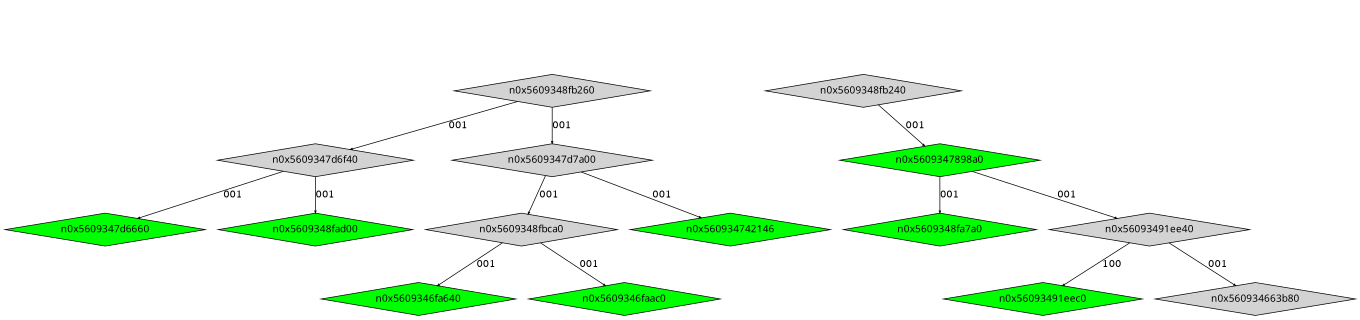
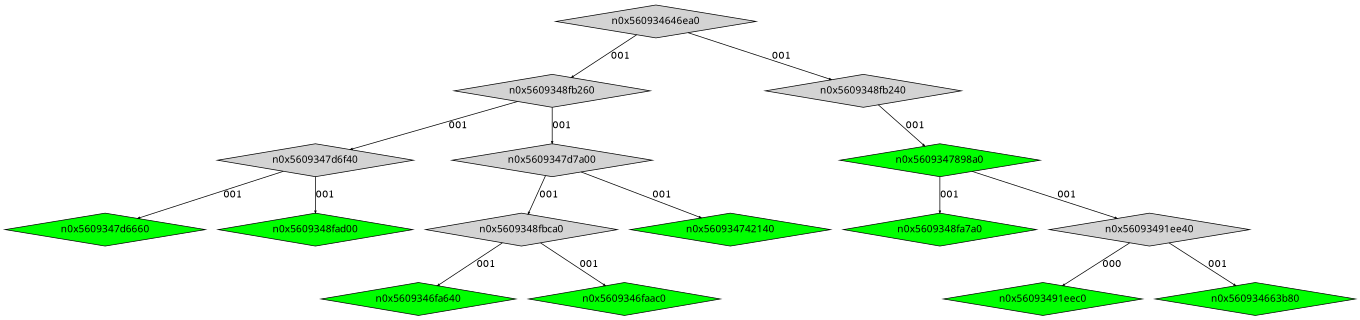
node "n0x560934646ea0": added
node "n0x560934742146": label "n0x560934742146" -> "n0x560934742140"
edge "n0x56093491ee40" -> "n0x56093491eec0": label "100" -> "000"
node "n0x560934663b80": fillcolor lightgrey -> green
